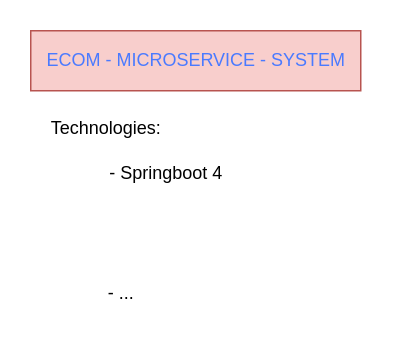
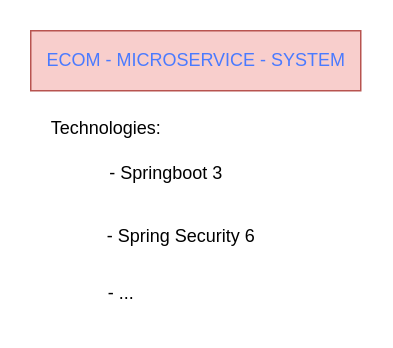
node "- Springboot 4": label "- Springboot 4" -> "- Springboot 3"
node "- Spring Security 6": added
